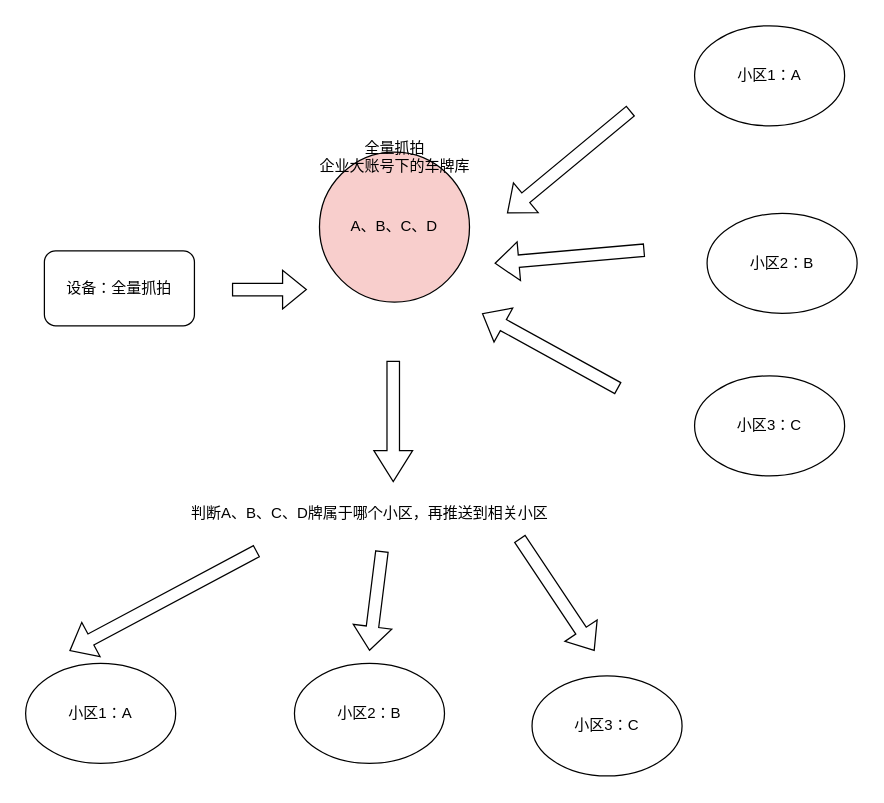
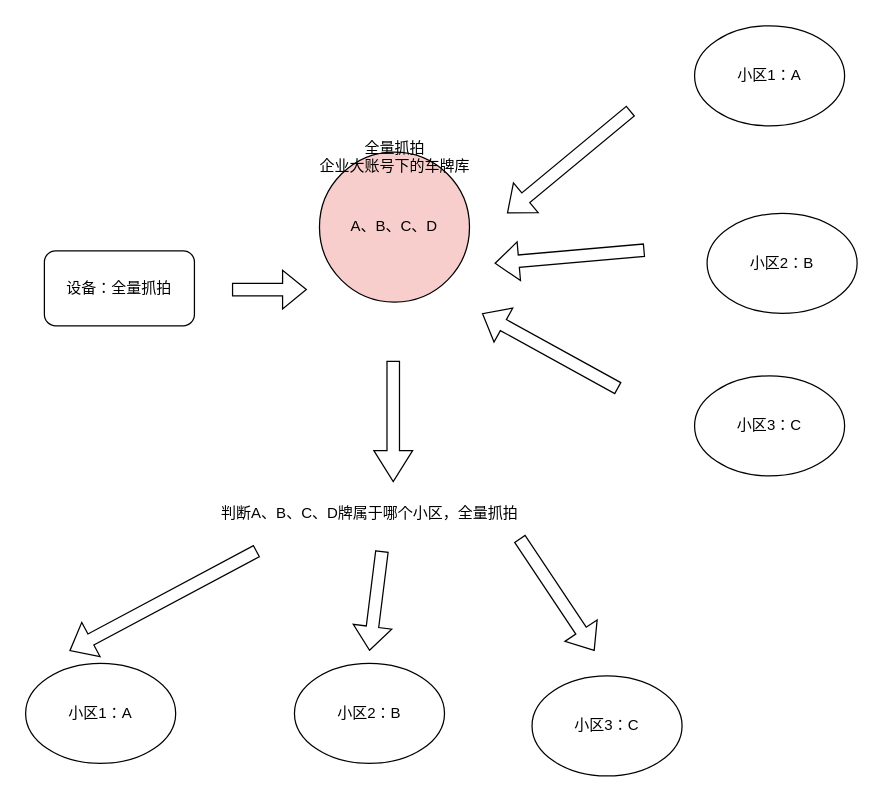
node "判断A、B、C、D牌属于哪个小区，再推送到相关小区": label "判断A、B、C、D牌属于哪个小区，再推送到相关小区" -> "判断A、B、C、D牌属于哪个小区，全量抓拍"
